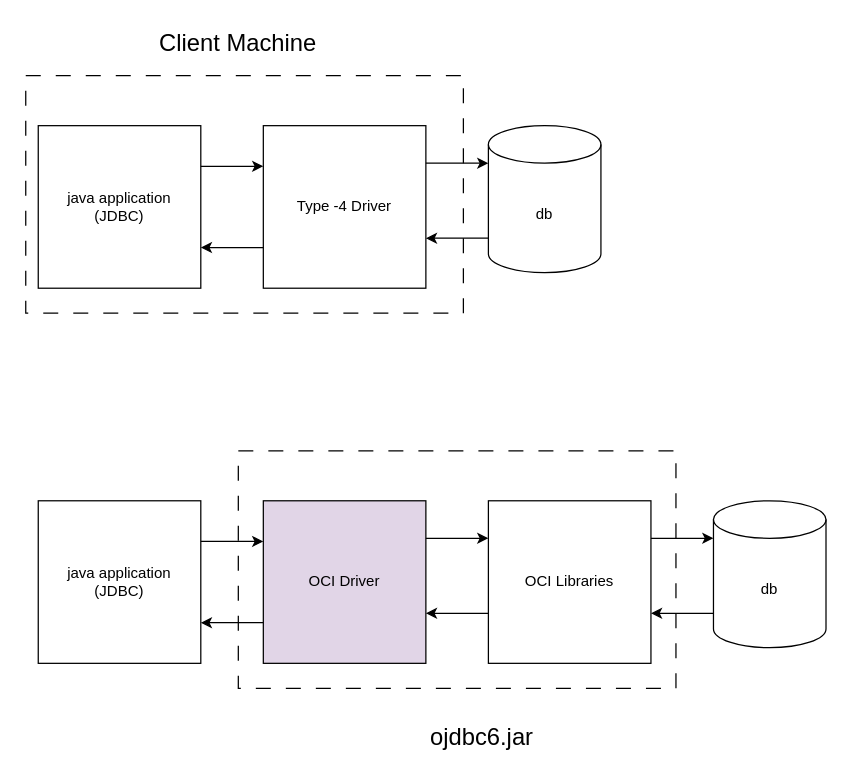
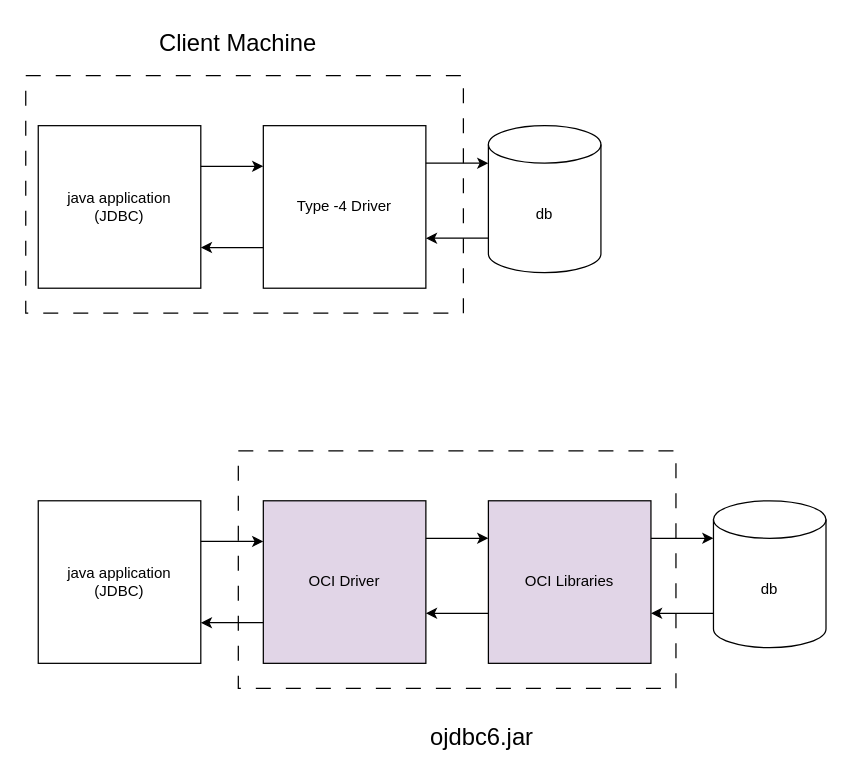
node "OCI Libraries": fillcolor #ffffff -> #e1d5e7
